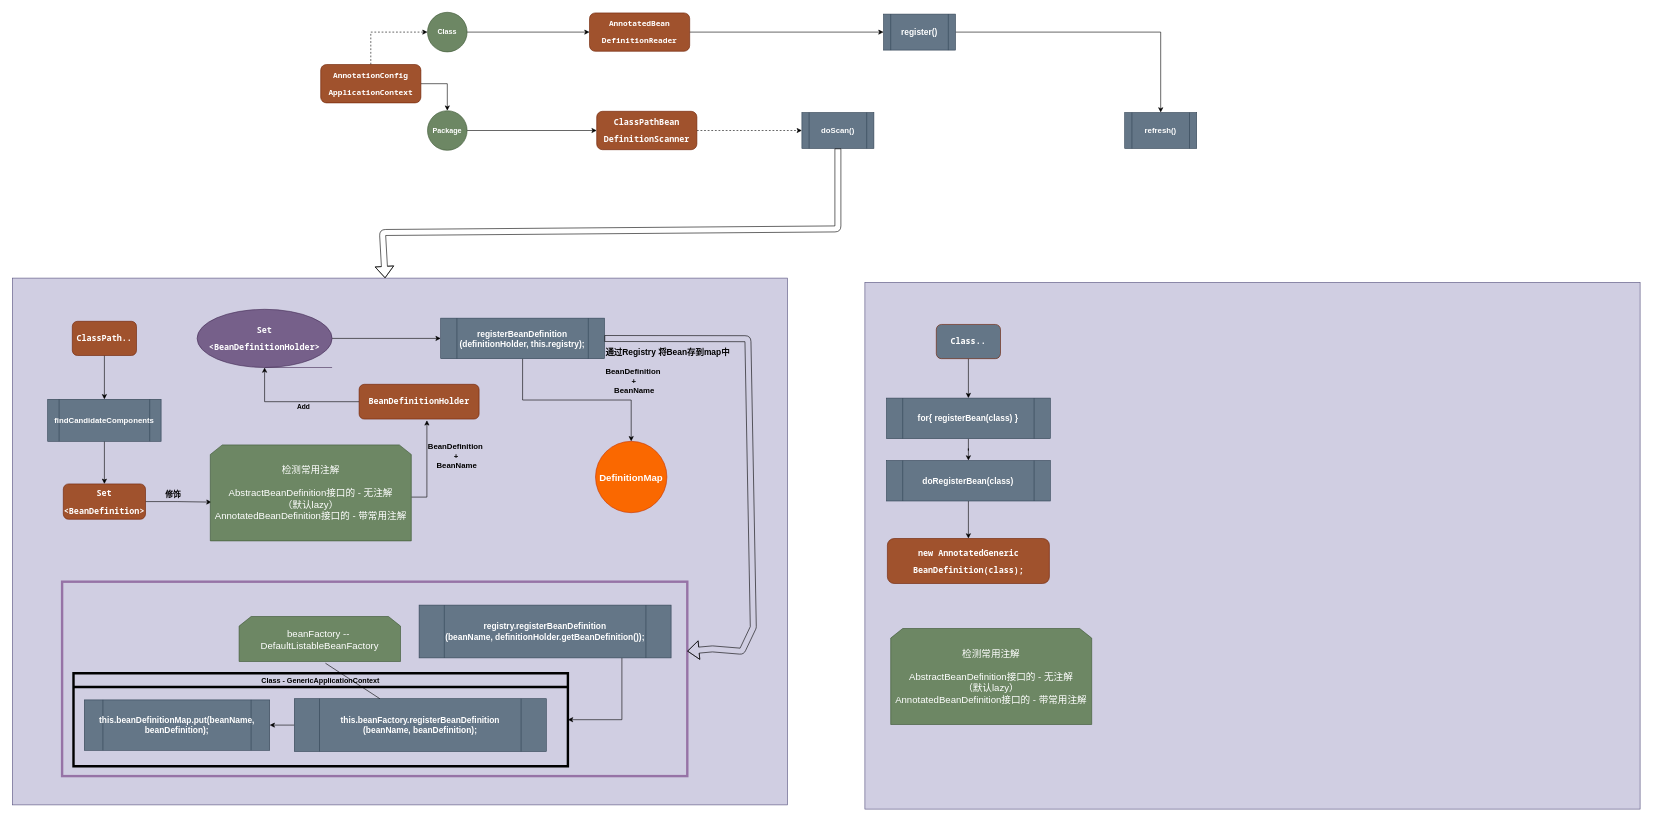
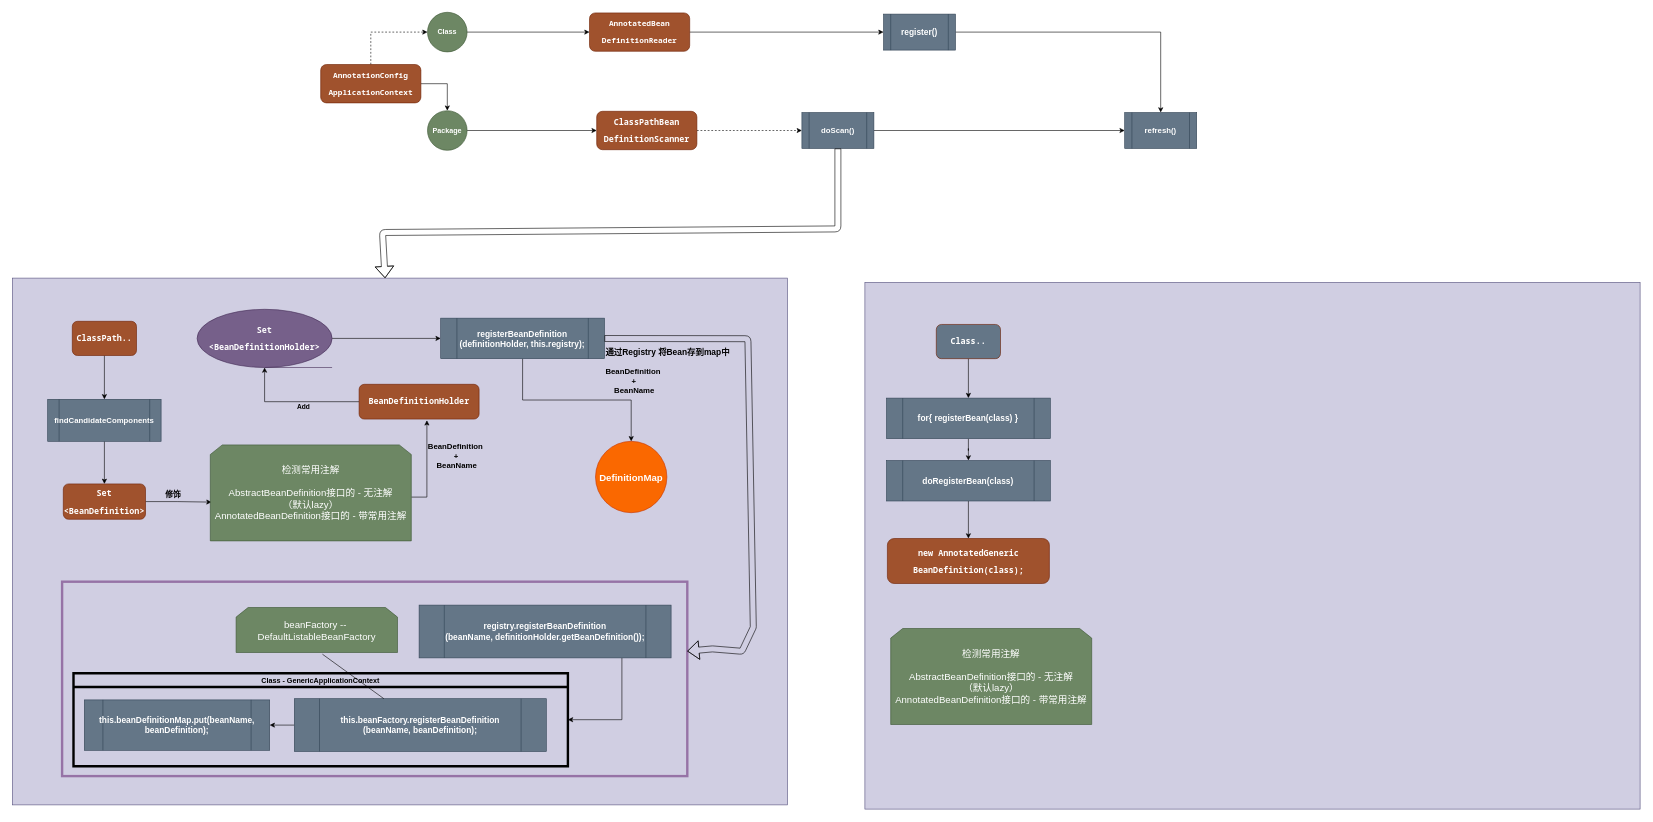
edge "doScan()" -> "refresh()": added
node "beanFactory -- DefaultListableBeanFactory": moved (320, 639) -> (317, 630)
